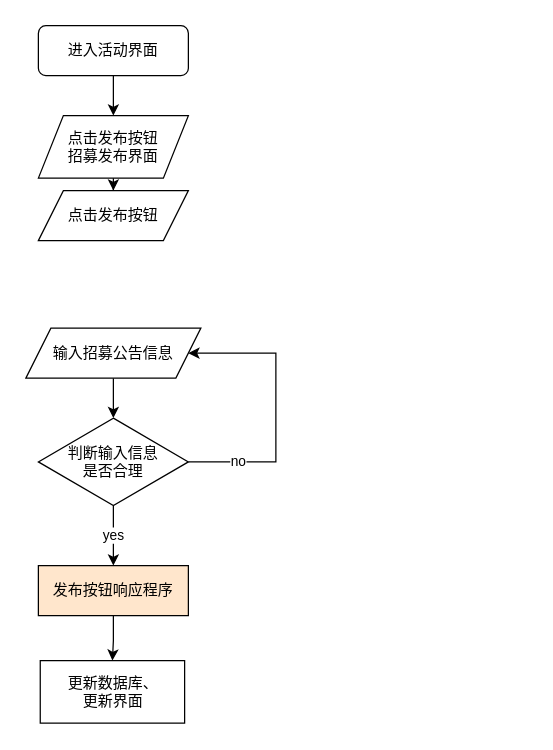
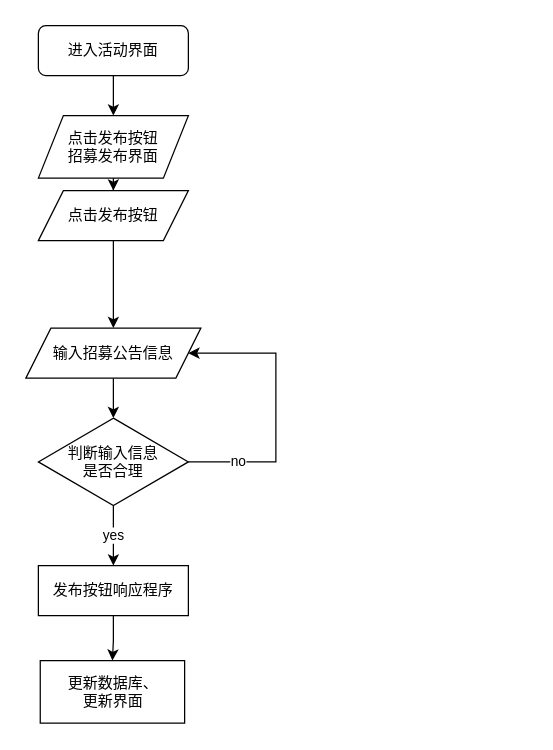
edge "点击发布按钮" -> "输入招募公告信息": added
node "发布按钮响应程序": fillcolor #ffe6cc -> #ffffff
